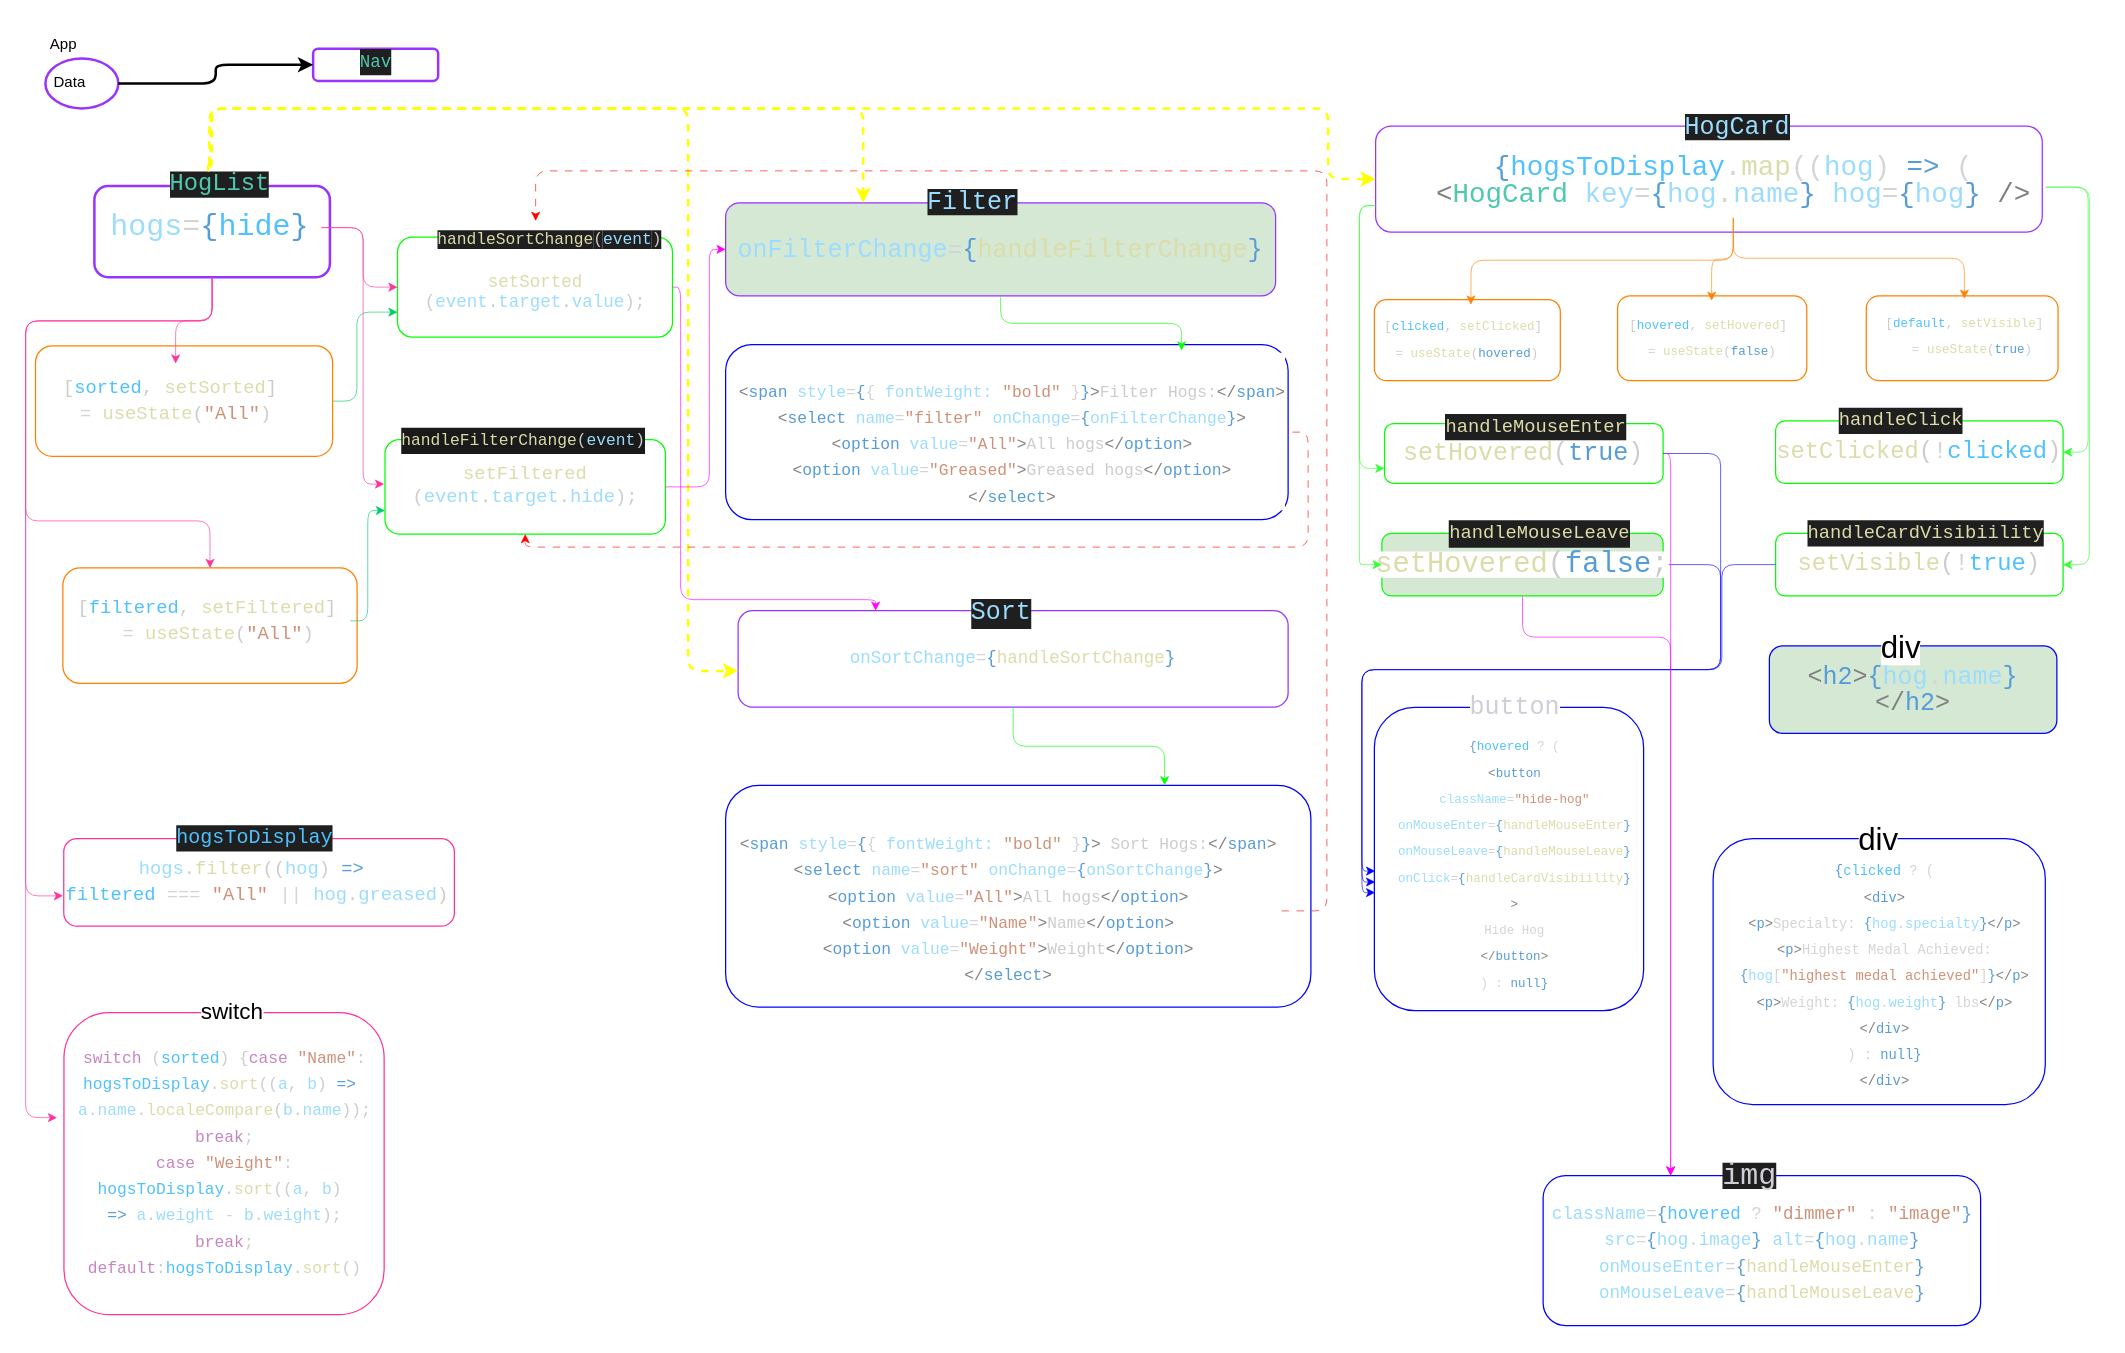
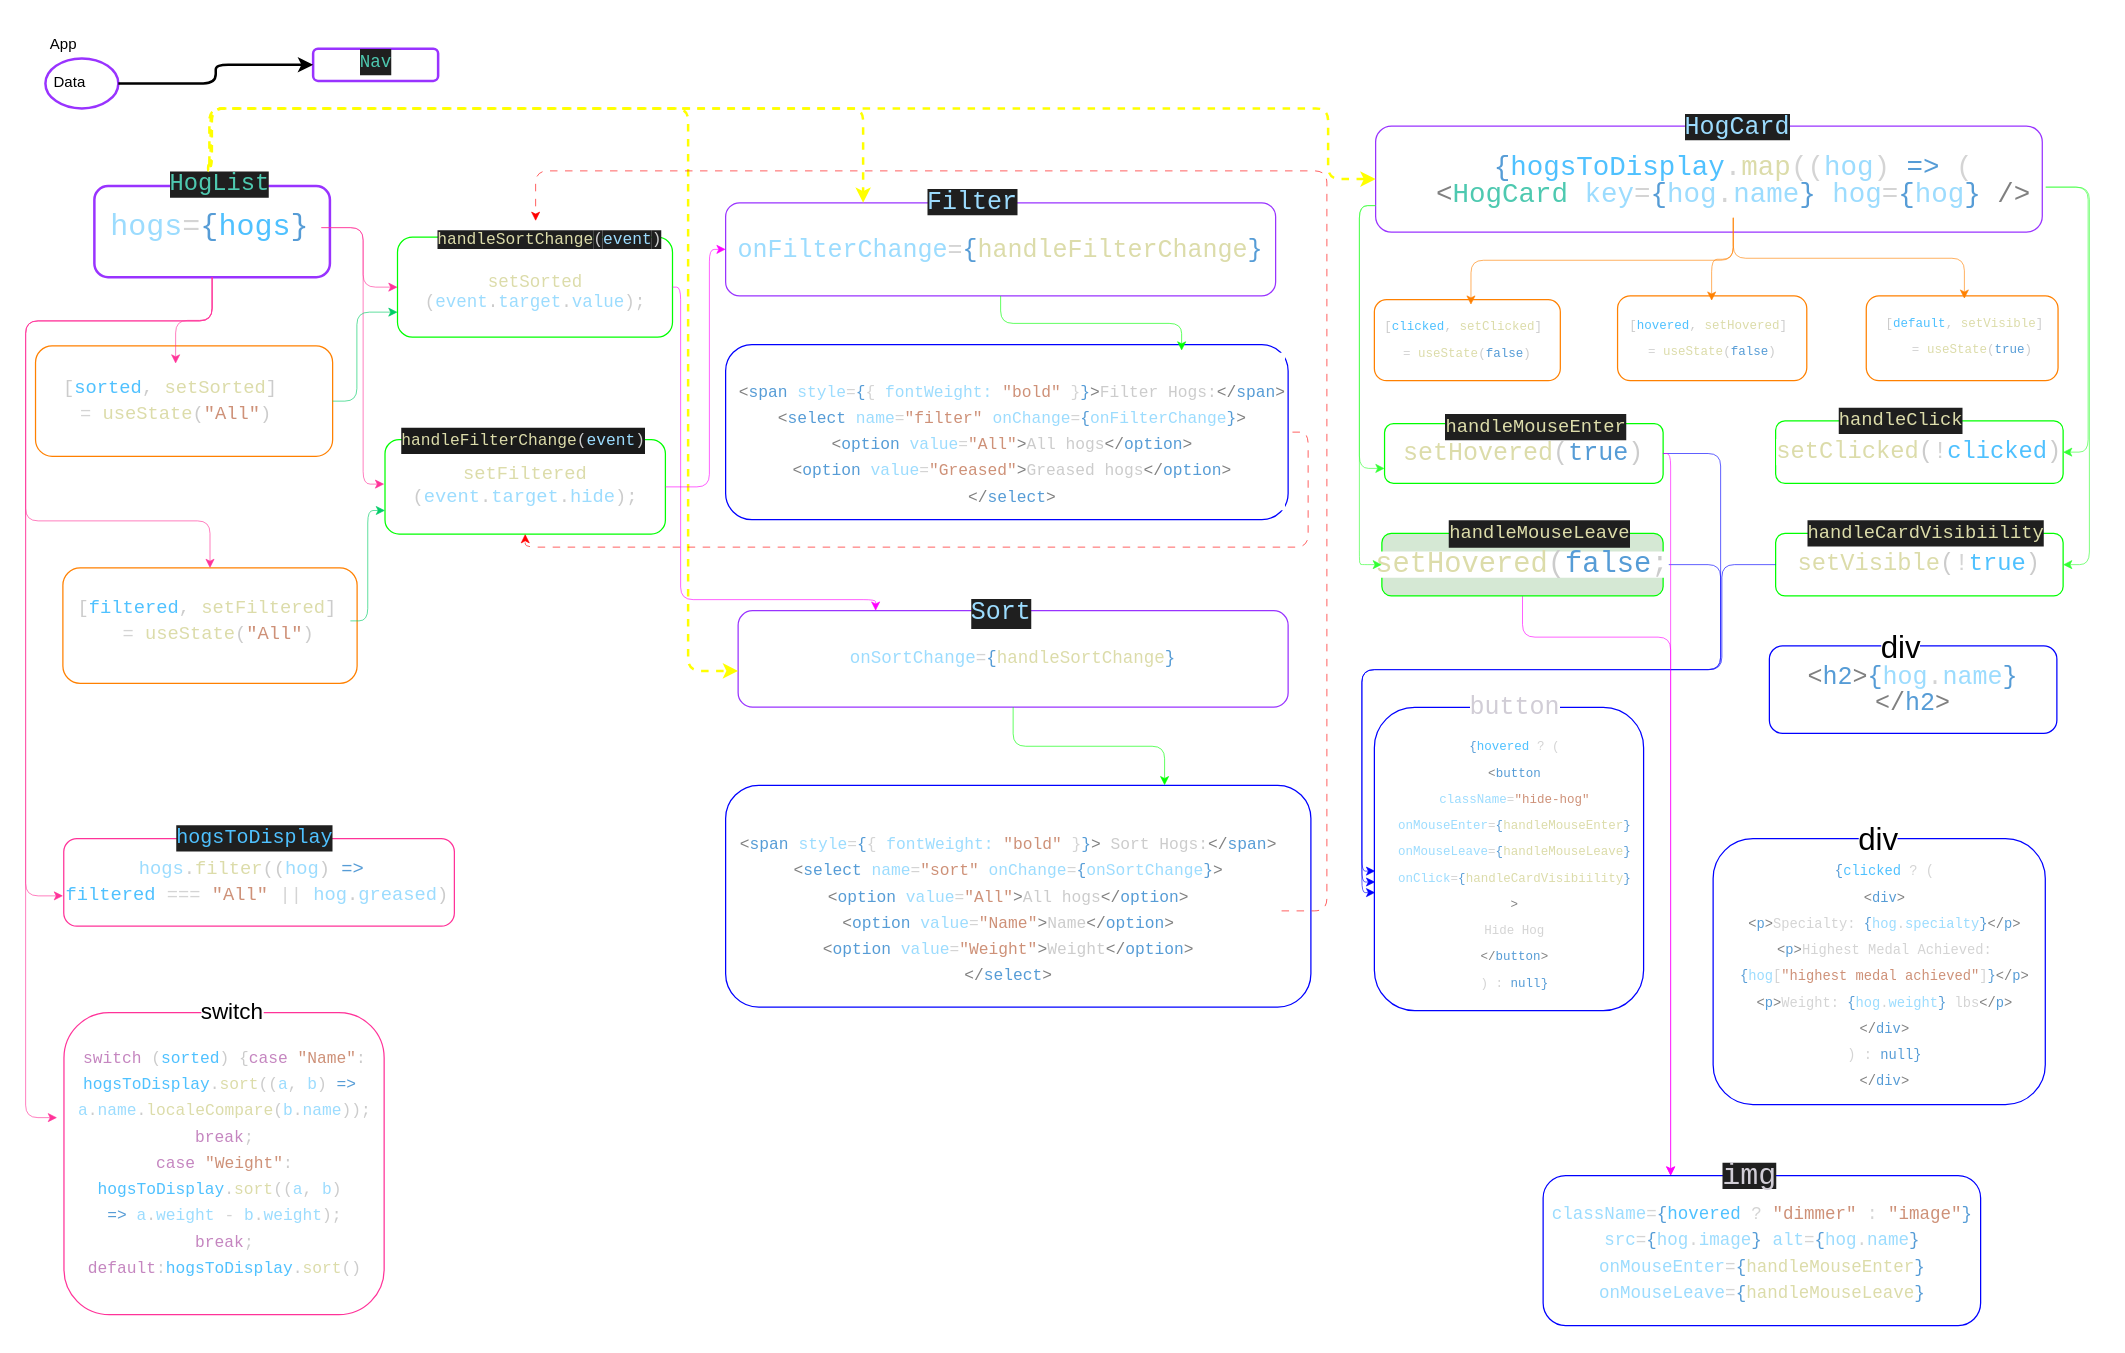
node "hogs={hide}": label "hogs={hide}" -> "hogs={hogs}"
node "onFilterChange={handleFilterChange}": fillcolor #d5e8d4 -> #ffffff
node "[clicked, setClicked] = useState(hovered)": label "[clicked, setClicked] = useState(hovered)" -> "[clicked, setClicked] = useState(false)"
node "<h2>{hog.name}</h2>": fillcolor #d5e8d4 -> #ffffff
